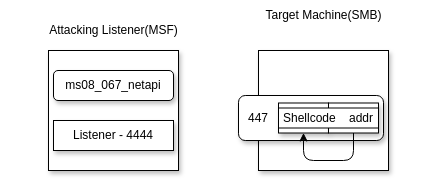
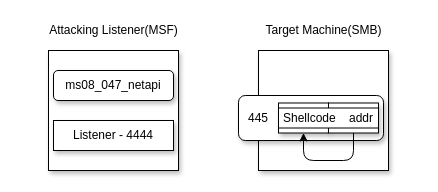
node "Target Machine(SMB)": moved (324, 16) -> (324, 31)
node "ms08_067_netapi": label "ms08_067_netapi" -> "ms08_047_netapi"
node "447": label "447" -> "445"
